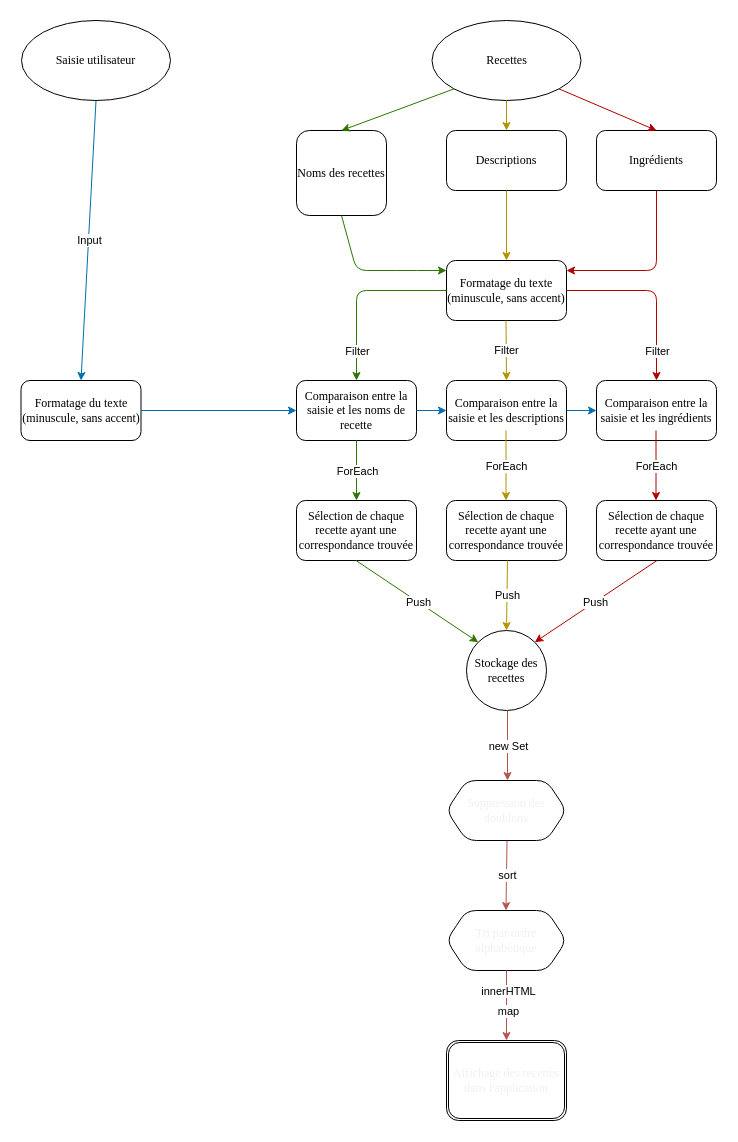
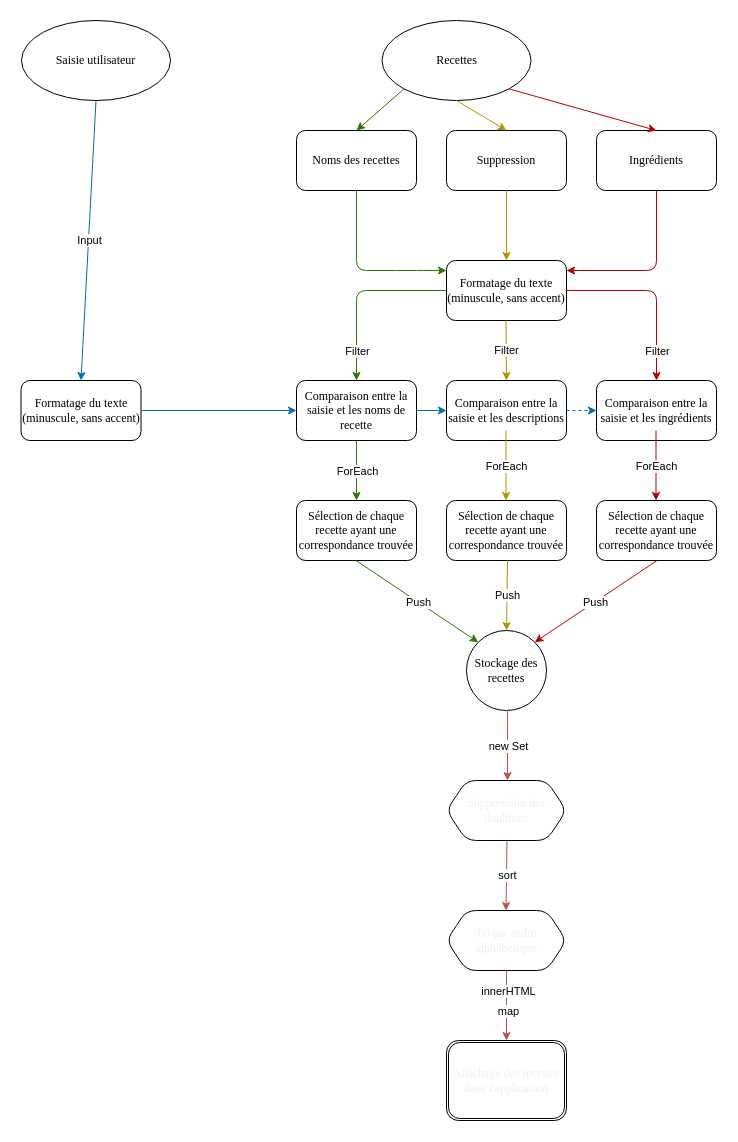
node "Recettes": moved (507, 61) -> (457, 61)
node "Descriptions": label "Descriptions" -> "Suppression"
node "Noms des recettes": size 90x85 -> 120x60
edge "Comparaison entre la saisie et les descriptions" -> "Comparaison entre la saisie et les ingrédients": style solid -> dashed
